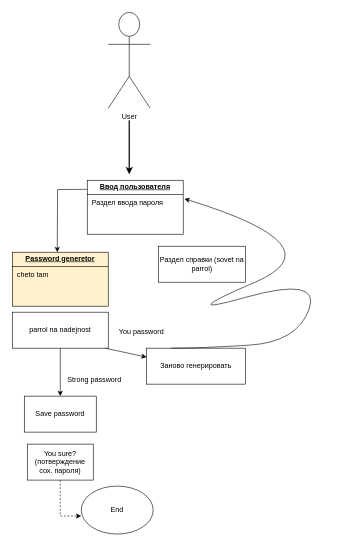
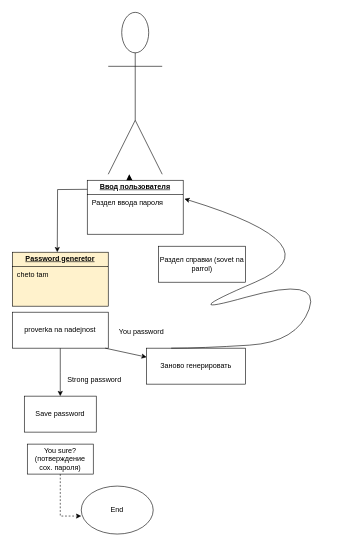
node "User": size 42x96 -> 54x162
node "parrol na nadejnost": label "parrol na nadejnost" -> "proverka na nadejnost"
node "You sure? (потверждение сох. пароля)": size 66x36 -> 66x30
